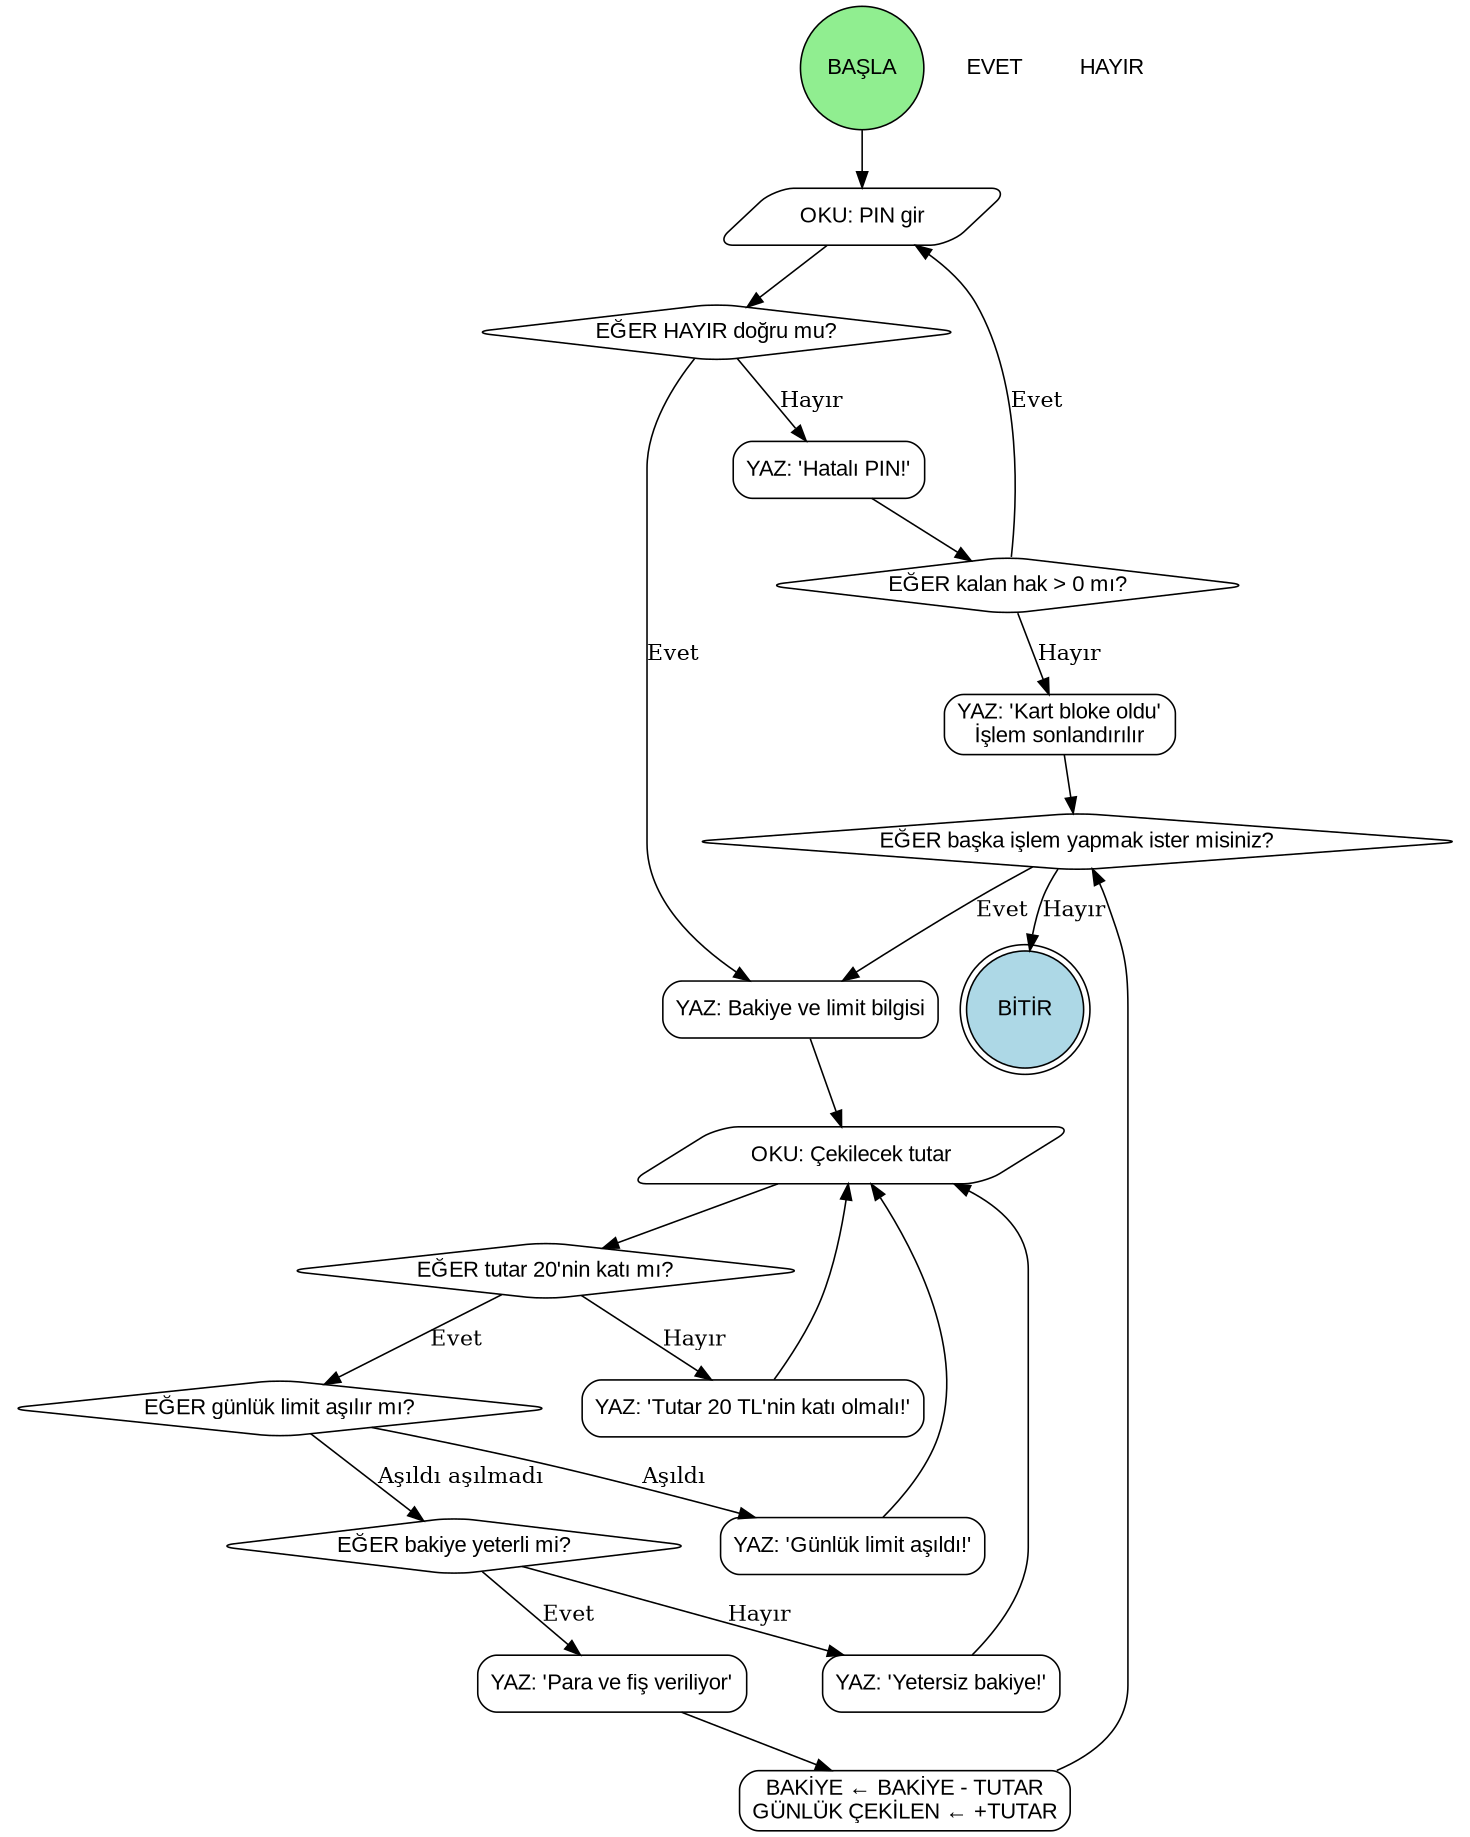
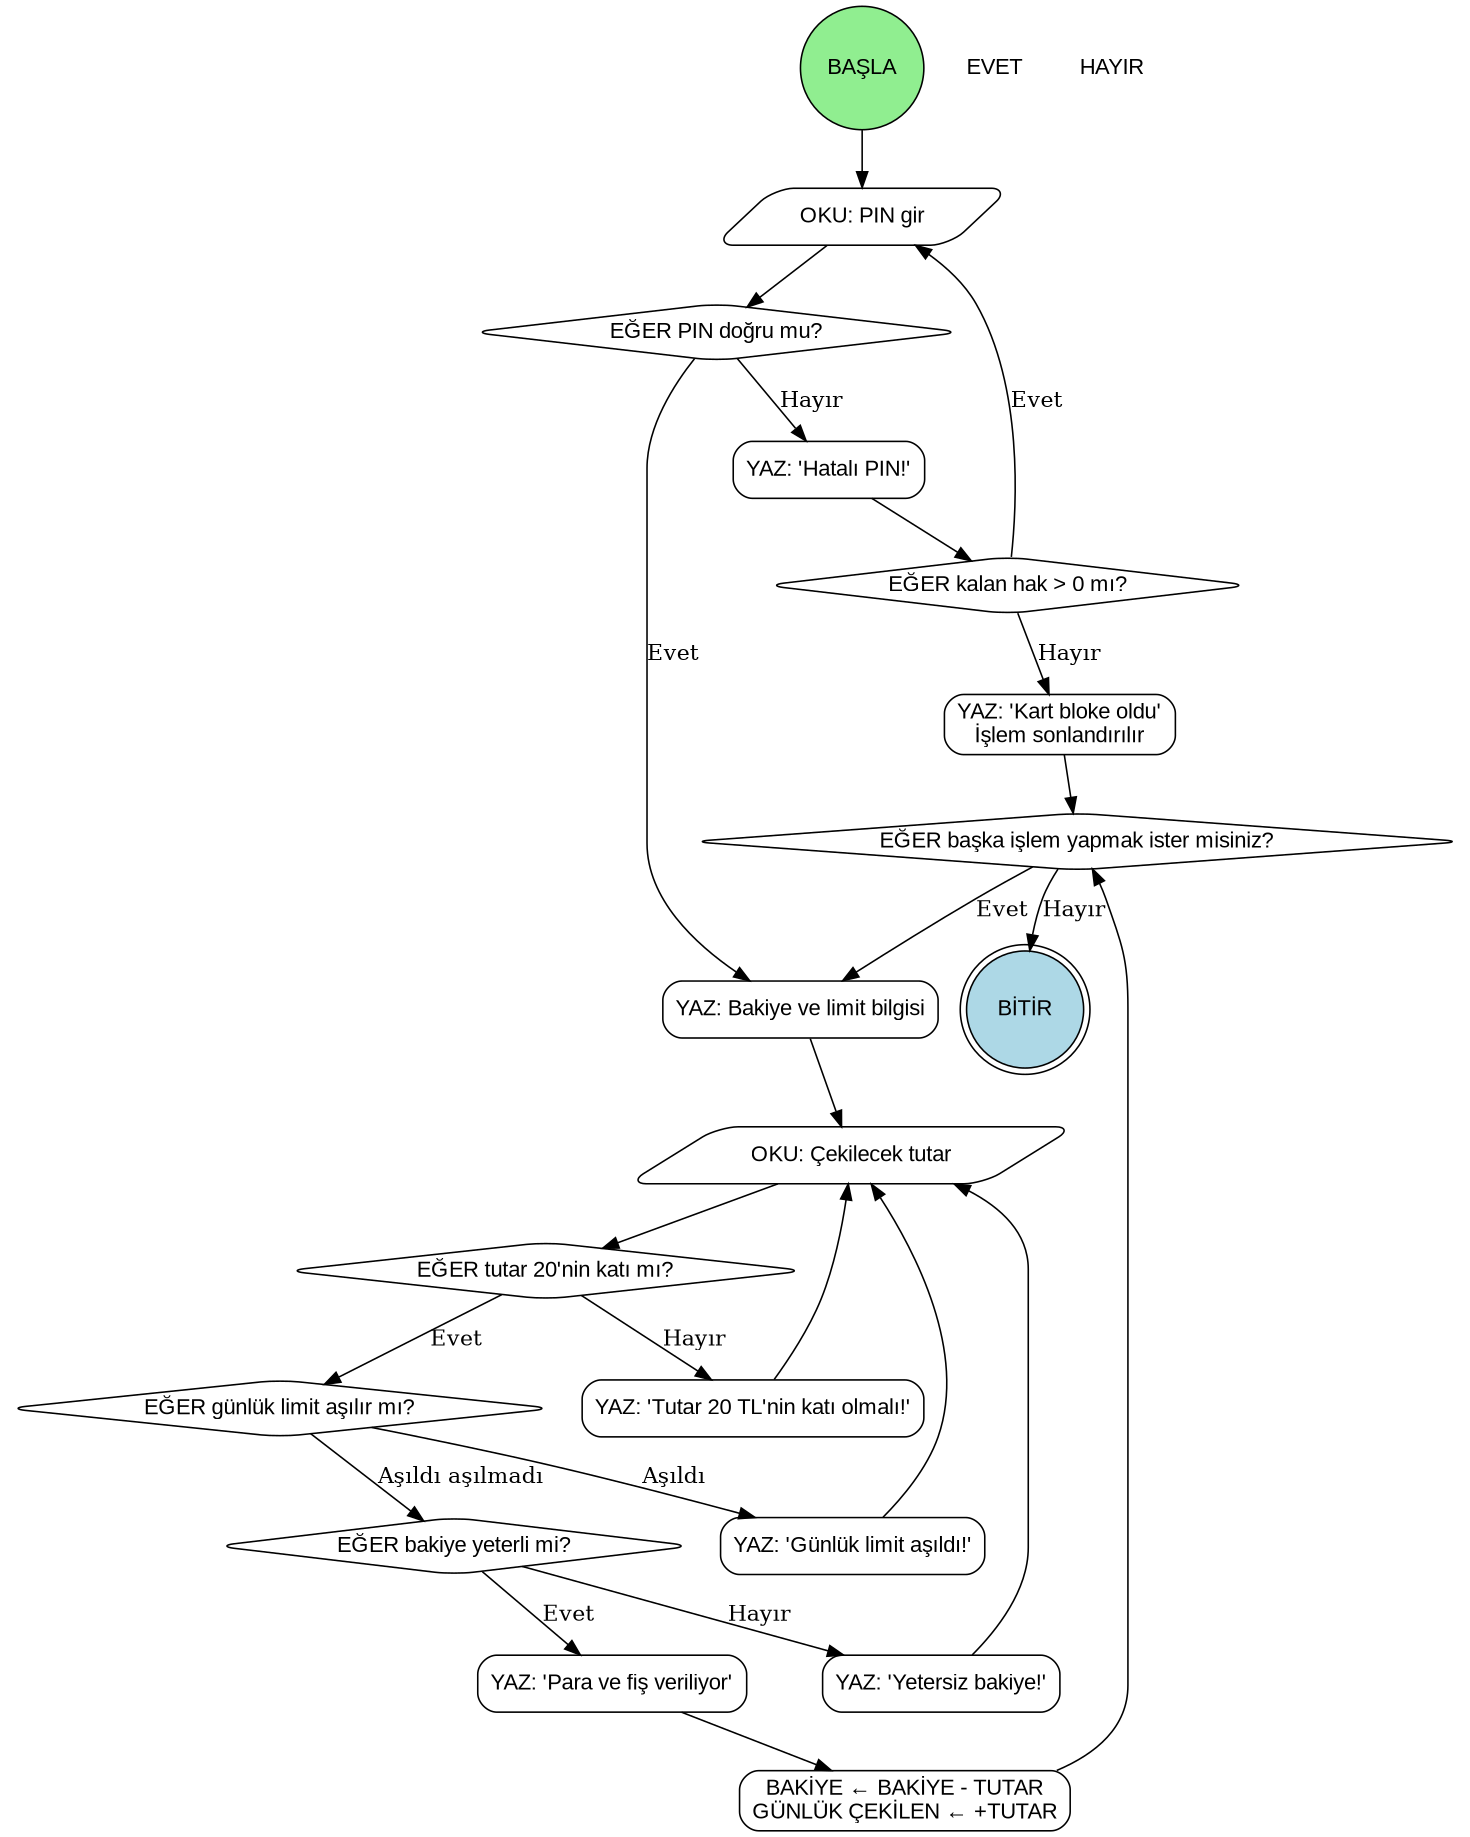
node "EĞER HAYIR doğru mu?": label "EĞER HAYIR doğru mu?" -> "EĞER PIN doğru mu?"
